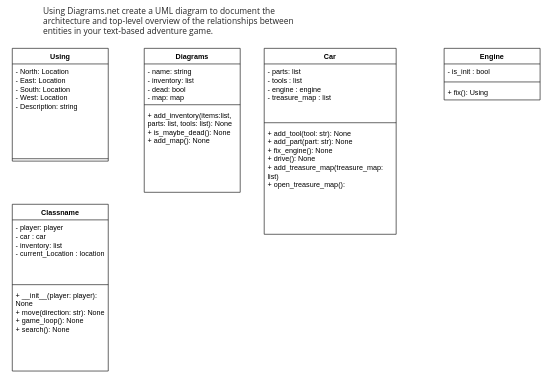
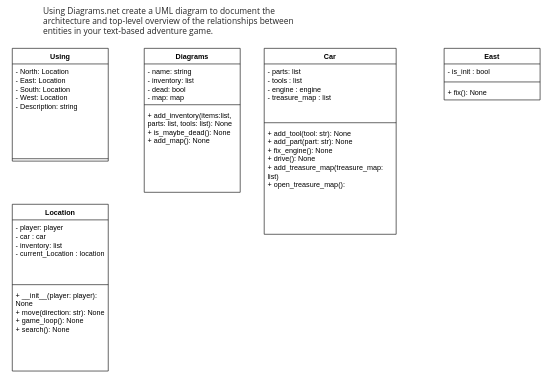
node "Engine": label "Engine" -> "East"
node "+ fix(): Using": label "+ fix(): Using" -> "+ fix(): None"
node "Classname": label "Classname" -> "Location"
